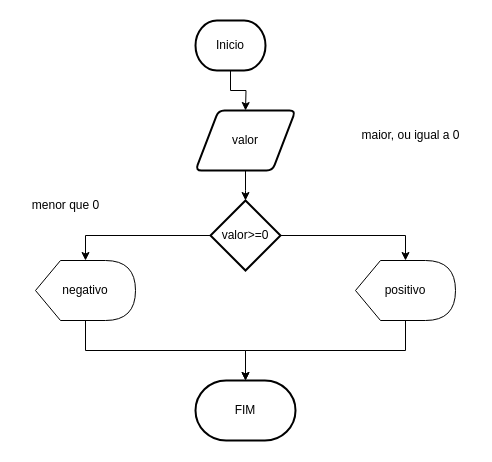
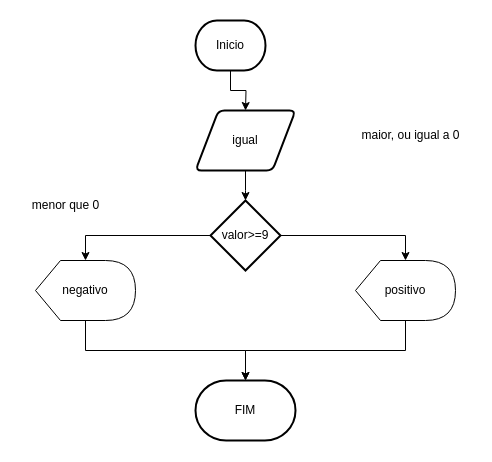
node "valor": label "valor" -> "igual"
node "valor>=0": label "valor>=0" -> "valor>=9"
